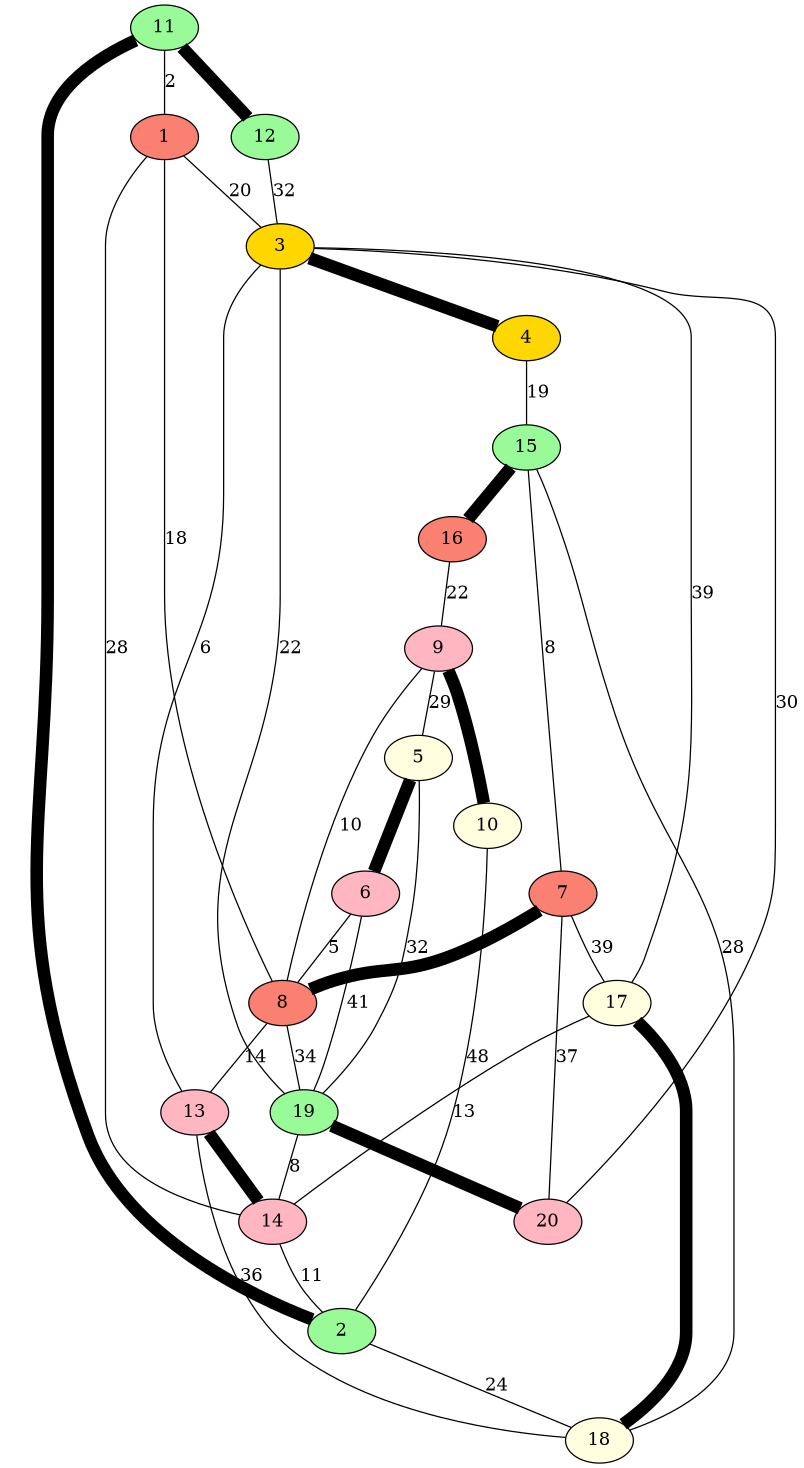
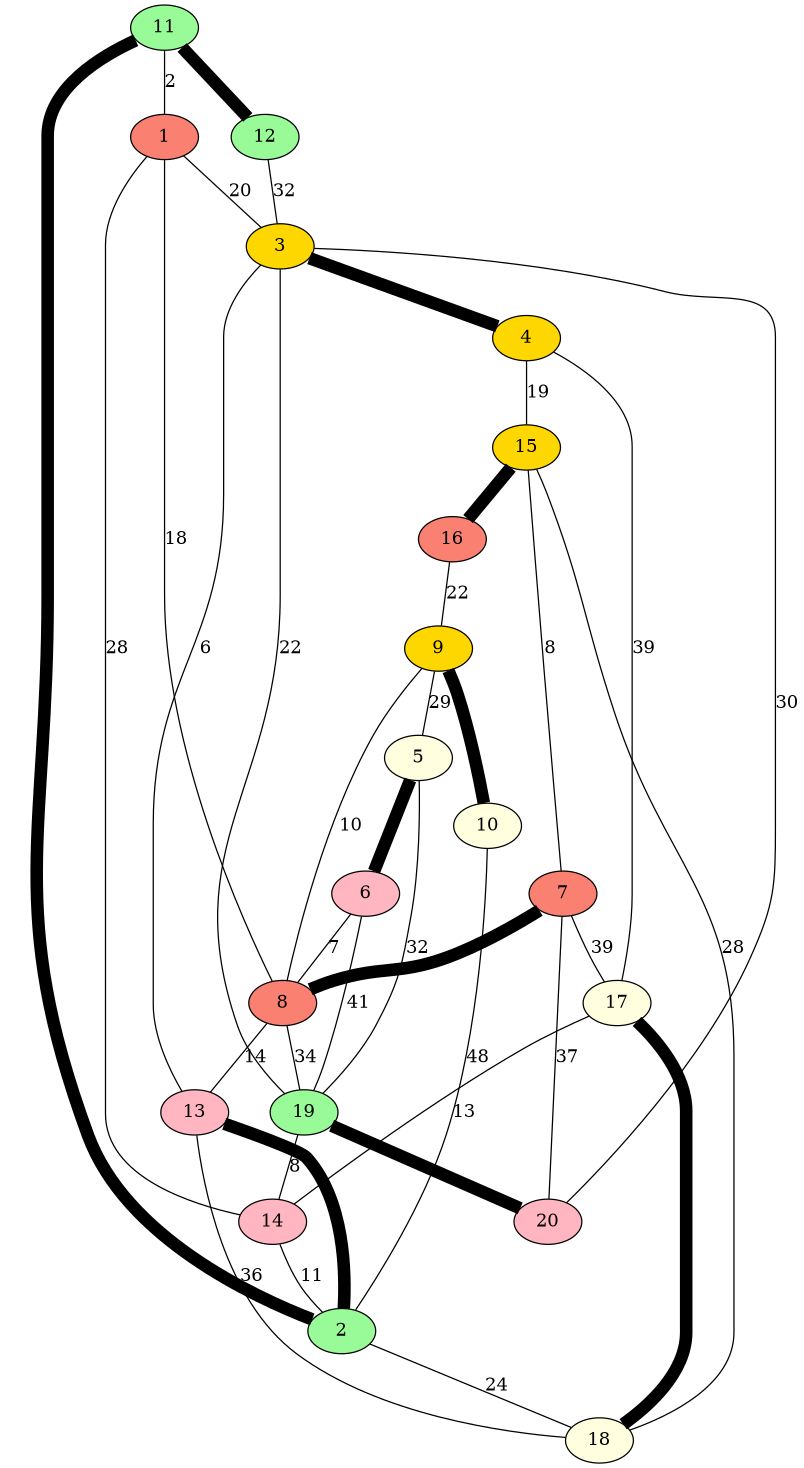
node "15": fillcolor palegreen -> gold
edge "3" -- "17": now "4" -- "17"
node "9": fillcolor lightpink -> gold
edge "6" -- "8": label "5" -> "7"
edge "13" -- "14": now "13" -- "2"
